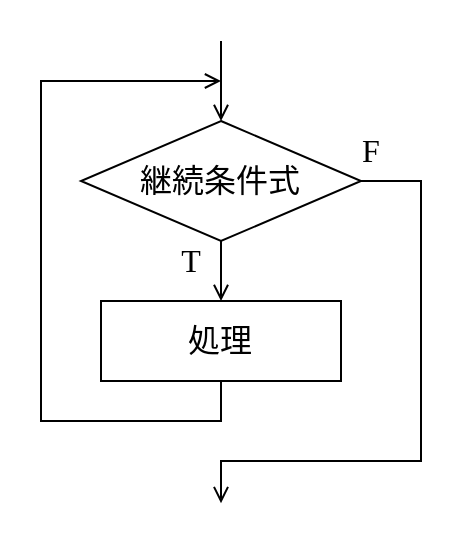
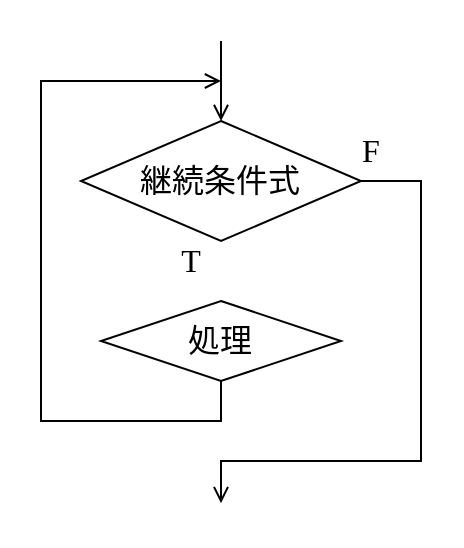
edge "継続条件式" -> "処理": removed
node "処理": shape rectangle -> diamond
